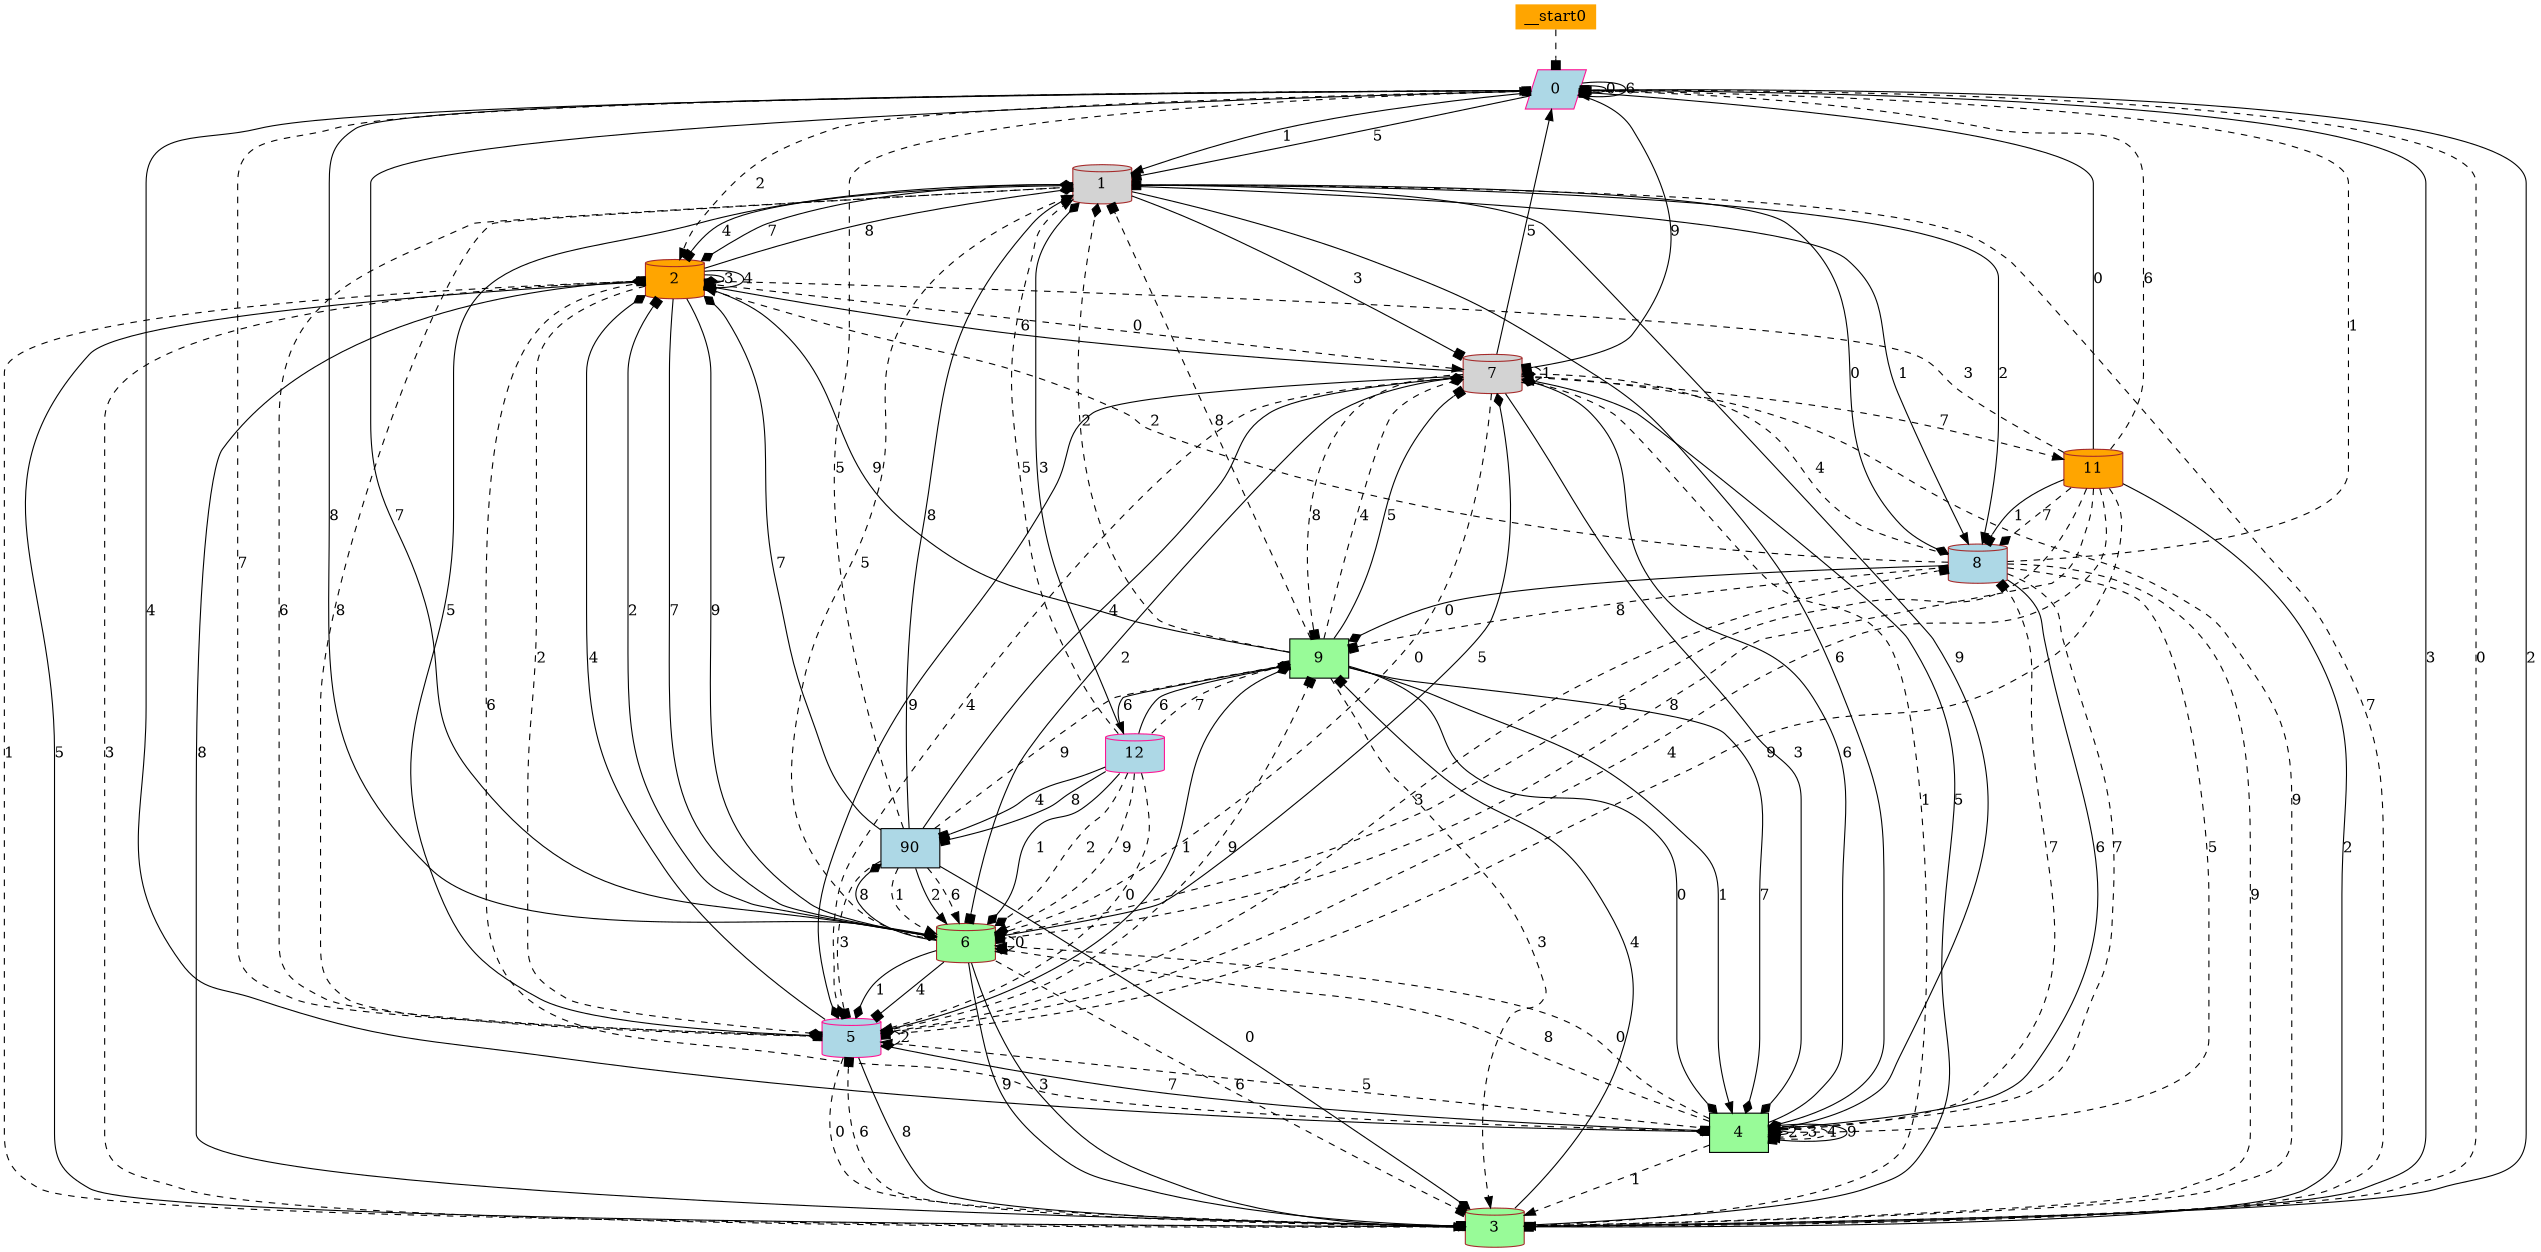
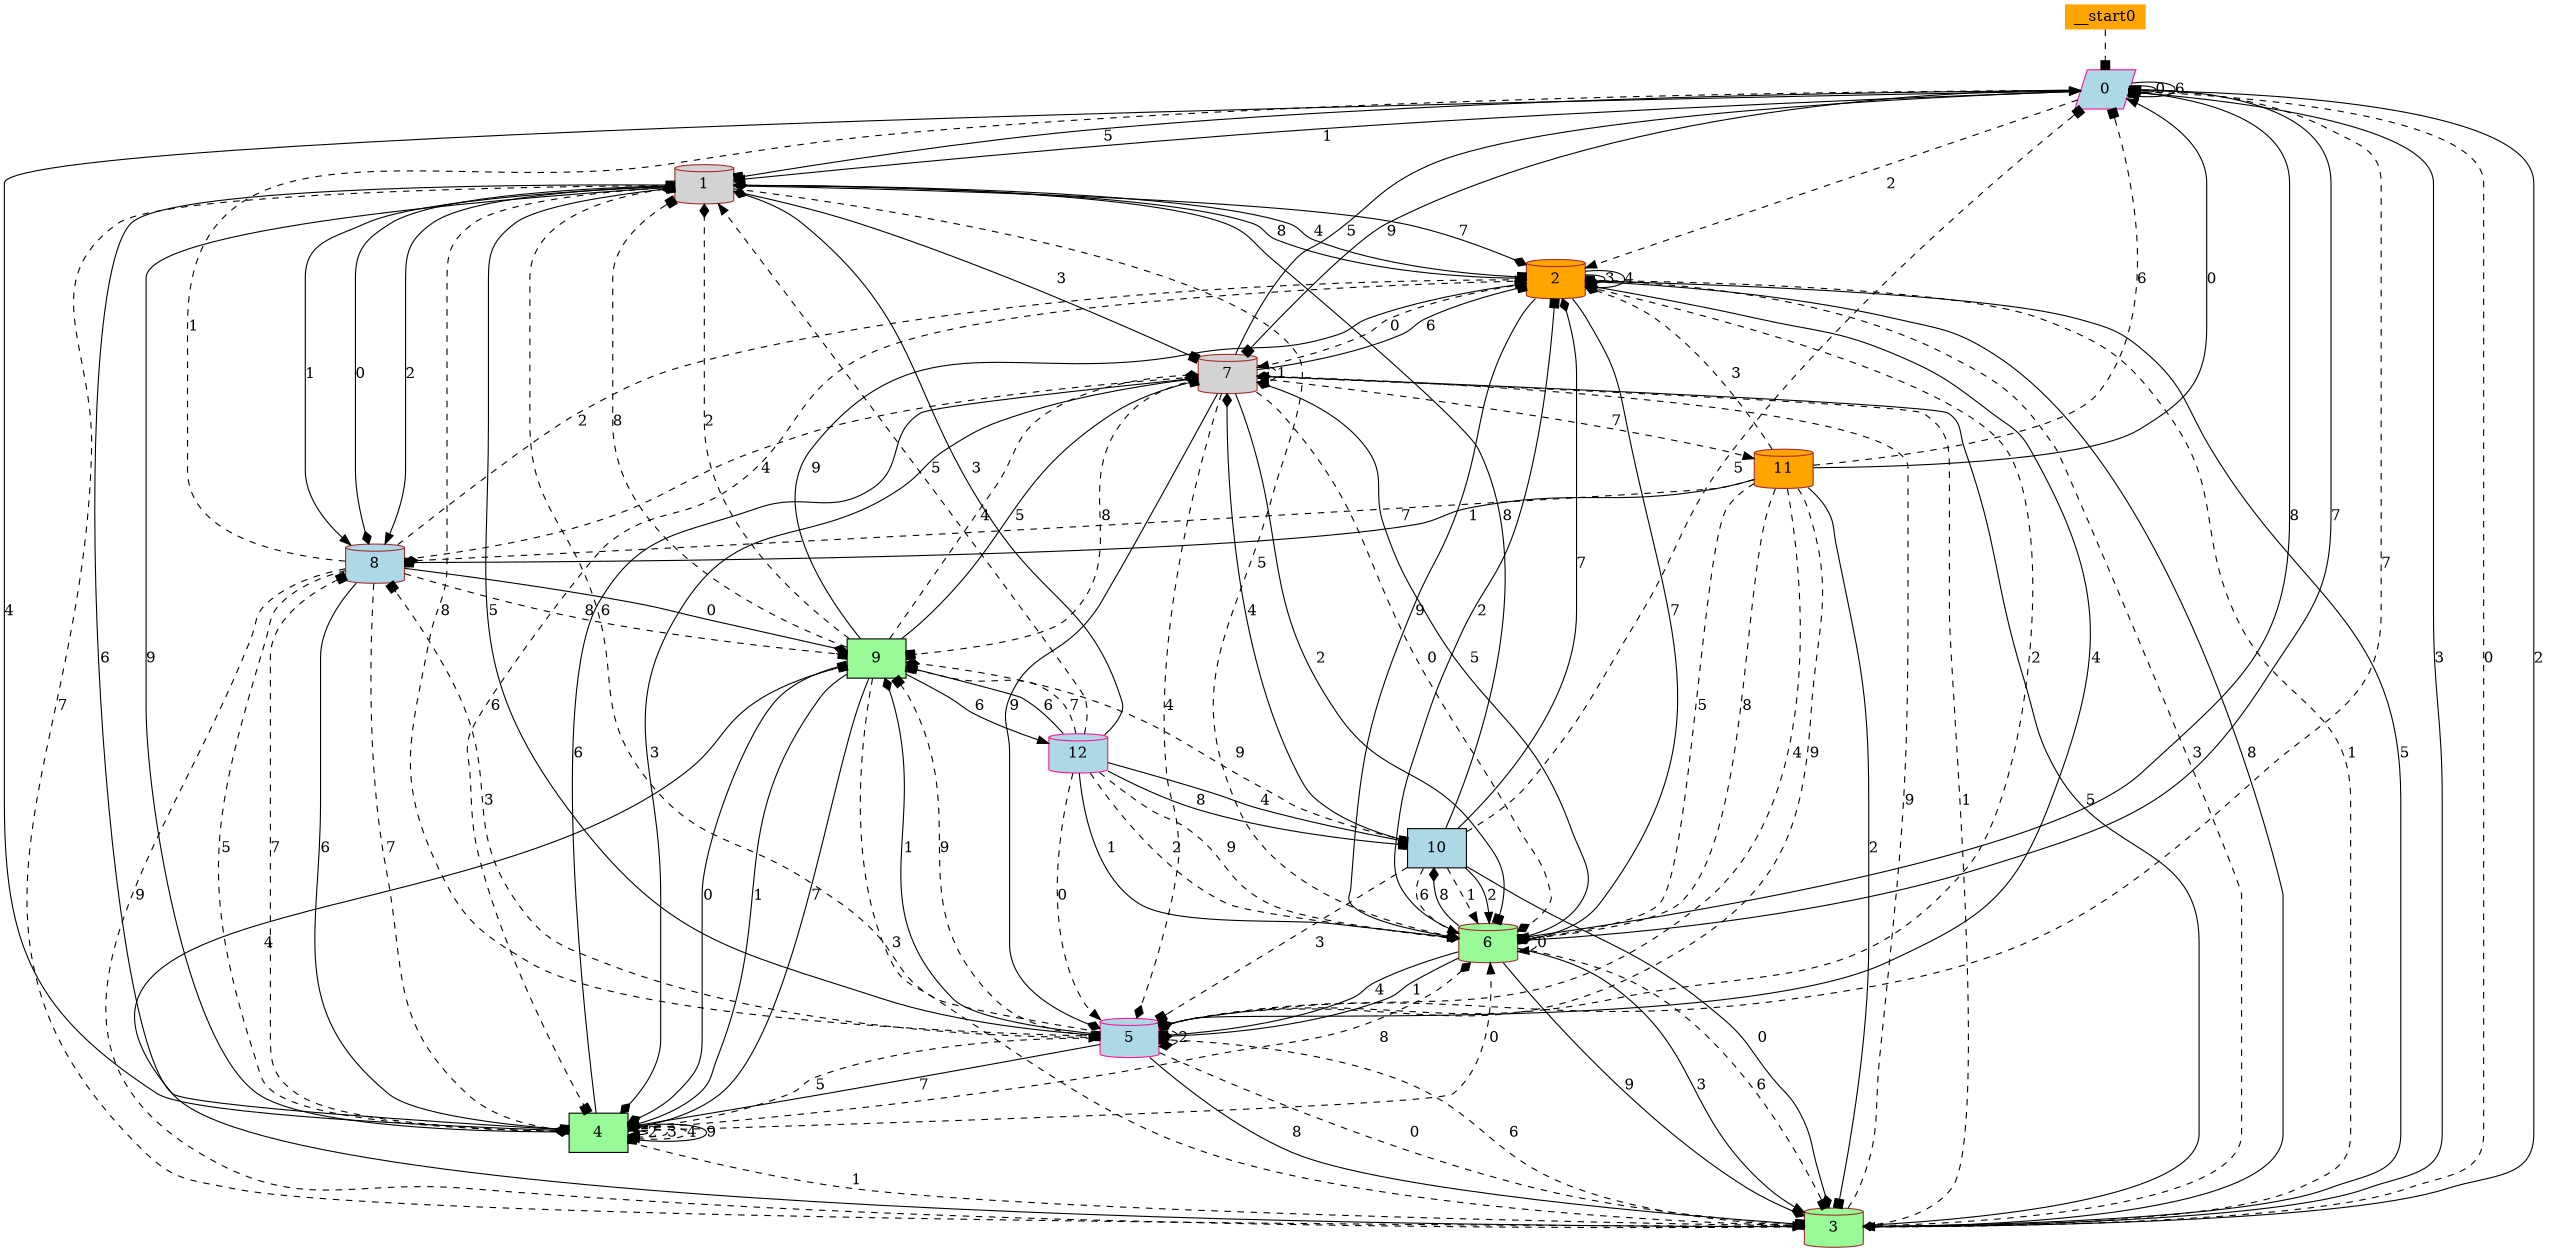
edge "6" -> "1": reversed
node "90": label "90" -> "10"
